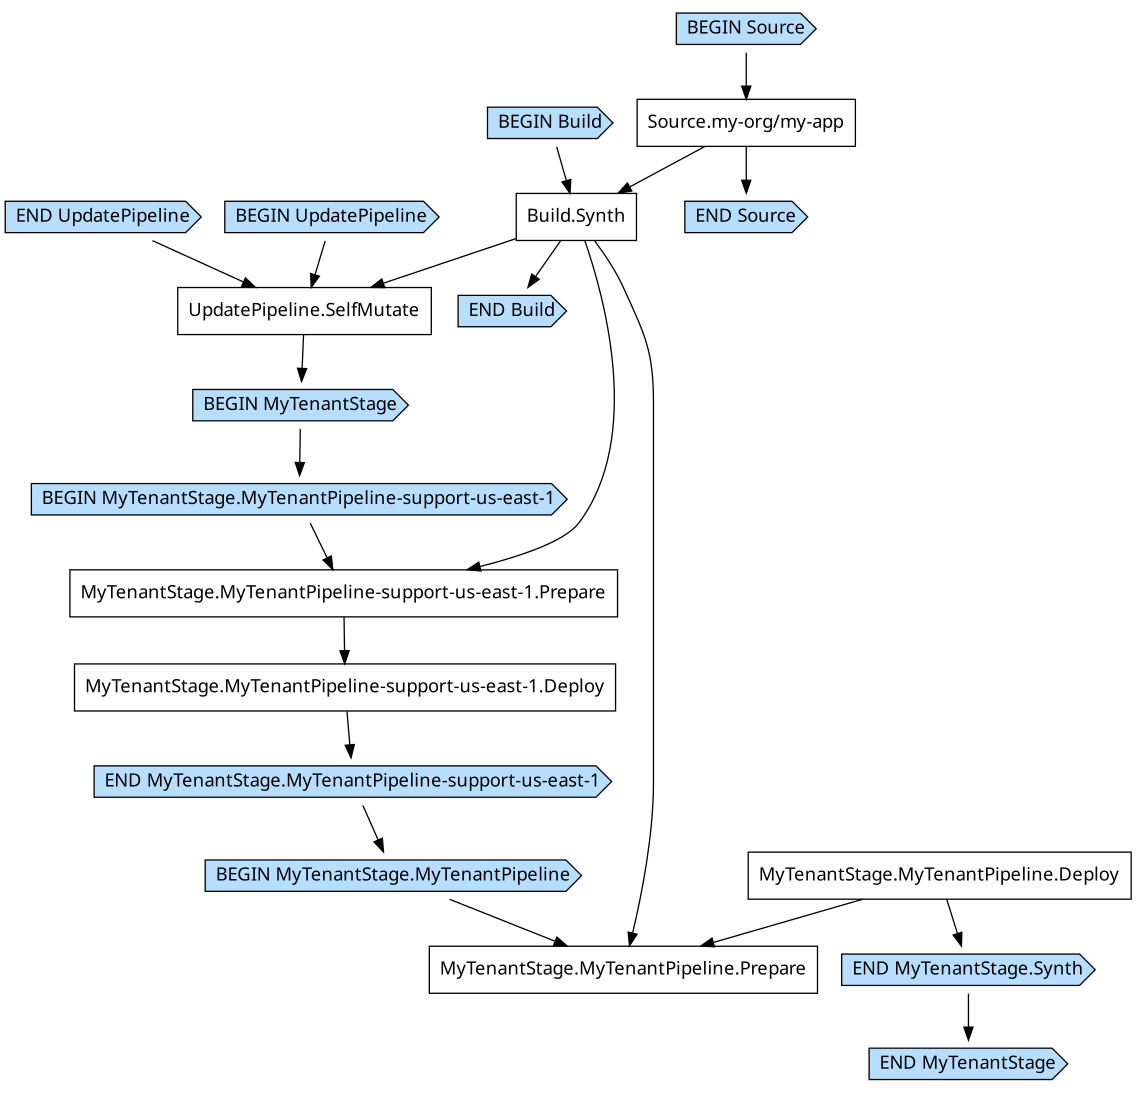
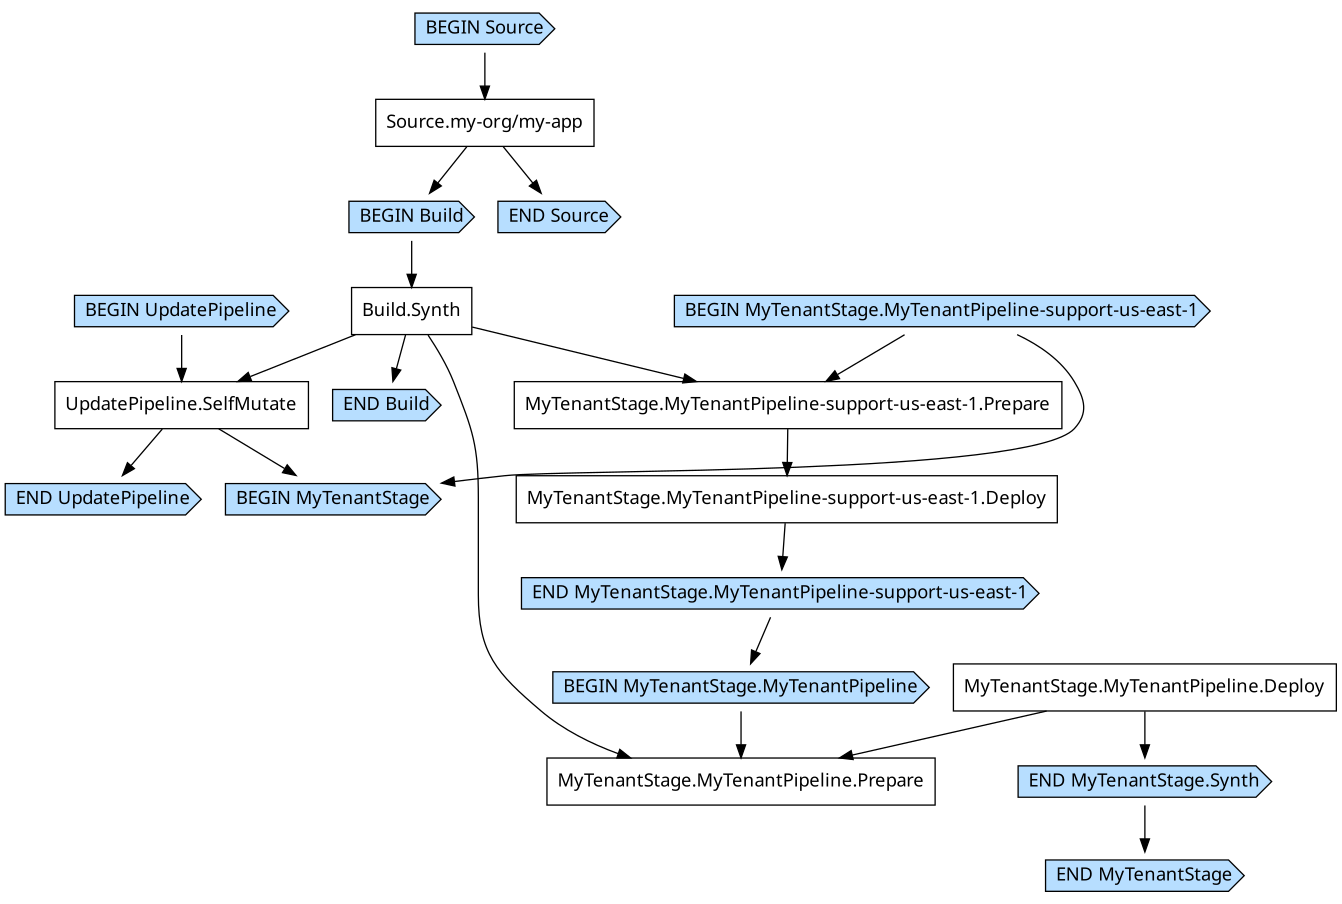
edge "Source.my-org/my-app" -> "Build.Synth": now "Source.my-org/my-app" -> "BEGIN Build"
edge "END UpdatePipeline" -> "UpdatePipeline.SelfMutate": reversed
edge "BEGIN MyTenantStage" -> "BEGIN MyTenantStage.MyTenantPipeline-support-us-east-1": reversed
